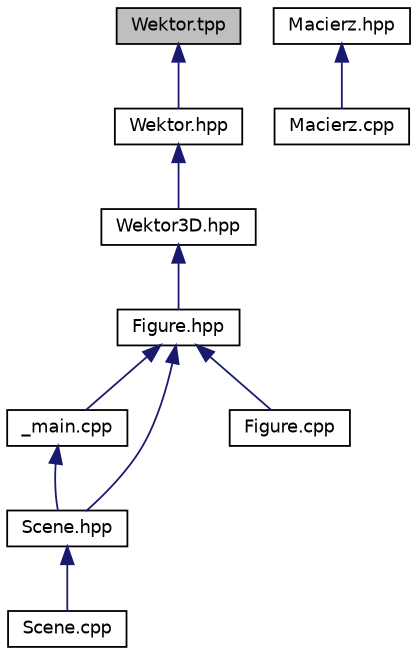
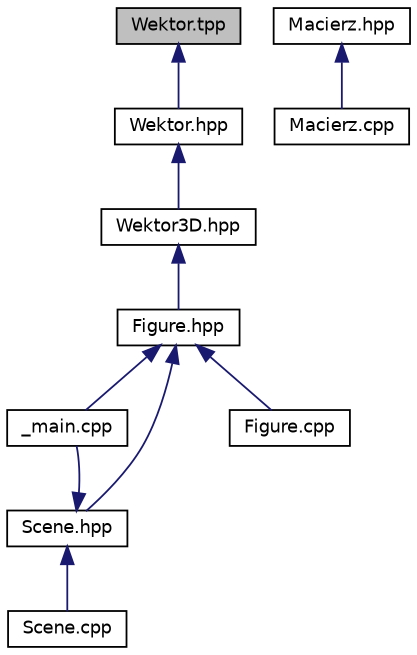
edge "Scene.hpp" -> "_main.cpp": reversed
